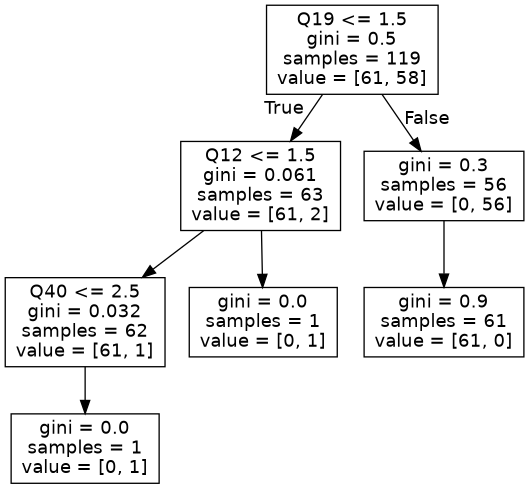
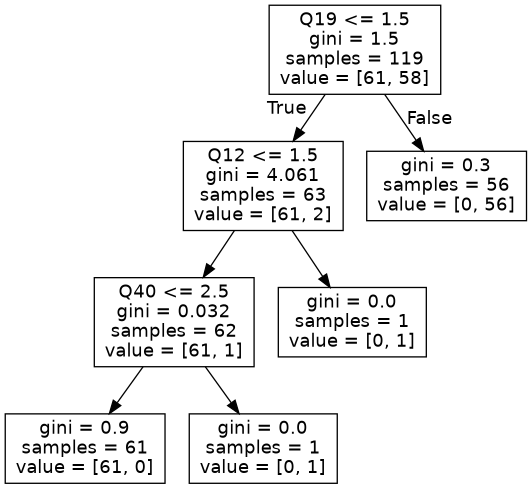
node "Q19 <= 1.5 gini = 0.5 samples = 119 value = [61, 58]": label "Q19 <= 1.5 gini = 0.5 samples = 119 value = [61, 58]" -> "Q19 <= 1.5 gini = 1.5 samples = 119 value = [61, 58]"
node "Q12 <= 1.5 gini = 0.061 samples = 63 value = [61, 2]": label "Q12 <= 1.5 gini = 0.061 samples = 63 value = [61, 2]" -> "Q12 <= 1.5 gini = 4.061 samples = 63 value = [61, 2]"
edge "gini = 0.3 samples = 56 value = [0, 56]" -> "gini = 0.9 samples = 61 value = [61, 0]": now "Q40 <= 2.5 gini = 0.032 samples = 62 value = [61, 1]" -> "gini = 0.9 samples = 61 value = [61, 0]"
